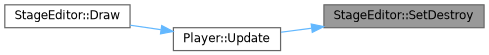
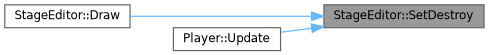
edge "StageEditor::Draw" -> "Player::Update": now "StageEditor::Draw" -> "StageEditor::SetDestroy"
